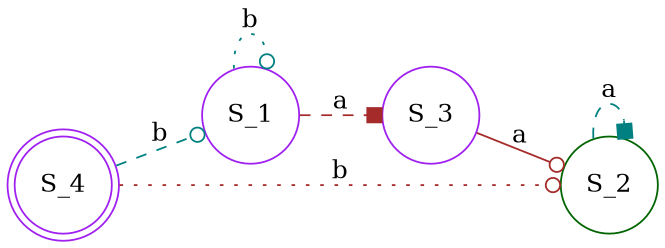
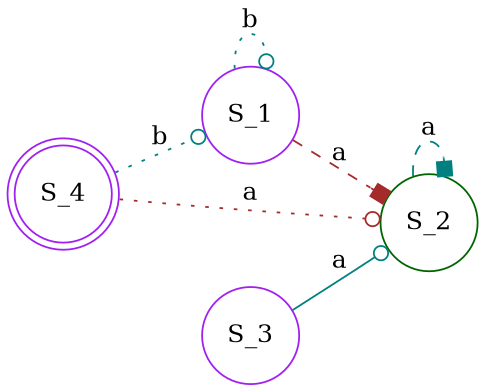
edge "S_1" -> "S_3": now "S_1" -> "S_2"
edge "S_3" -> "S_2": color brown -> teal
edge "S_4" -> "S_1": style dashed -> dotted
edge "S_4" -> "S_2": label "b" -> "a"
